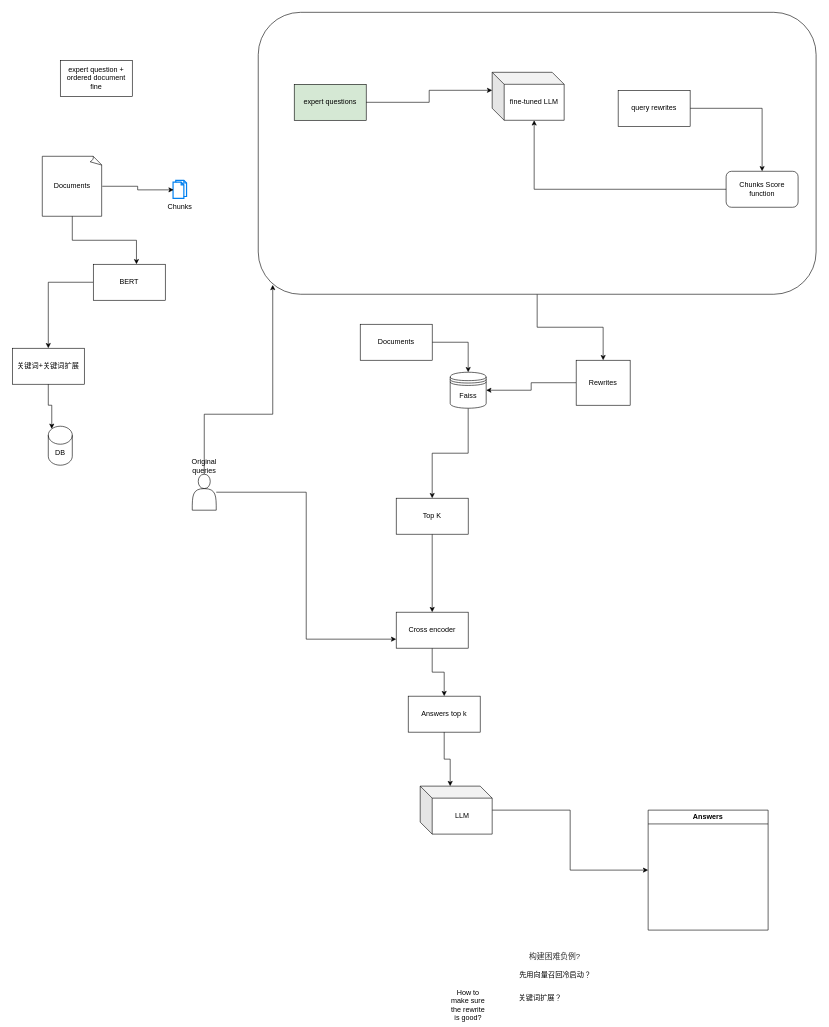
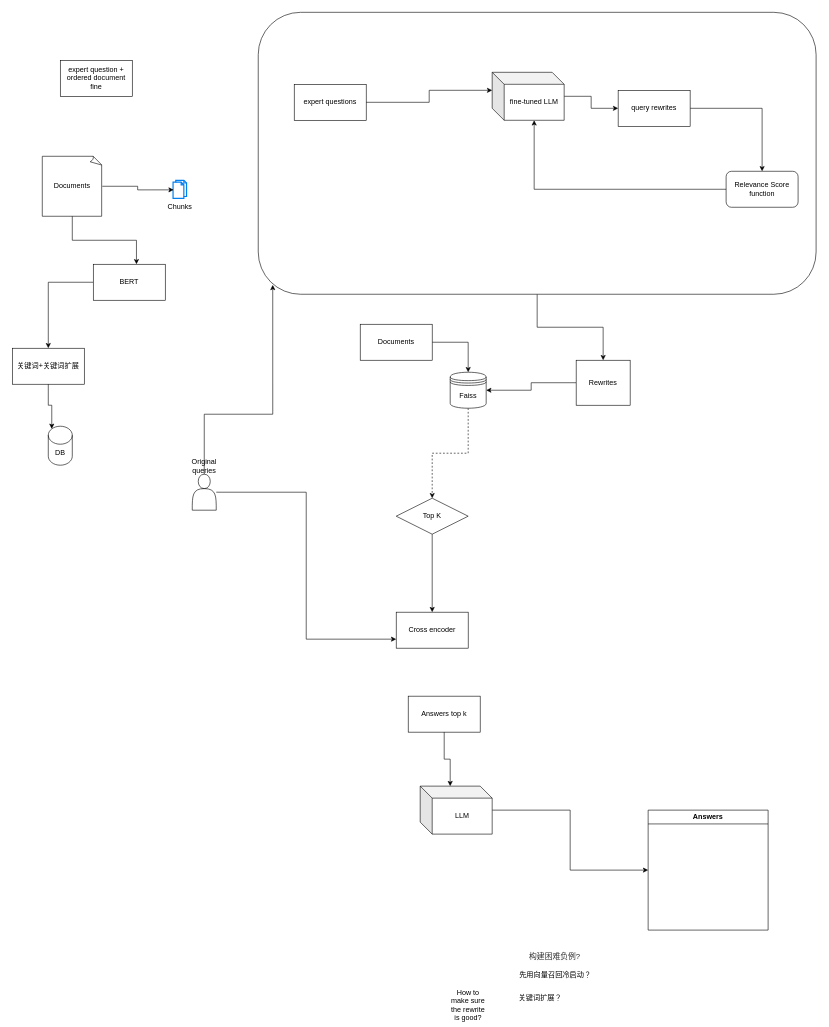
edge "fine-tuned LLM" -> "query rewrites": added
node "expert questions": fillcolor #d5e8d4 -> #ffffff
node "Chunks Score function": label "Chunks Score function" -> "Relevance Score function"
edge "Faiss" -> "Top K": style solid -> dashed
node "Top K": shape rectangle -> diamond
edge "Cross encoder" -> "Answers top k": removed
